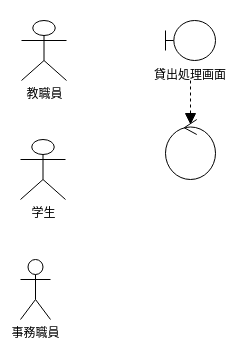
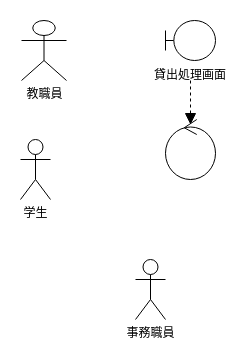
node "学生": size 45x60 -> 30x60
node "事務職員": moved (36, 290) -> (151, 290)
